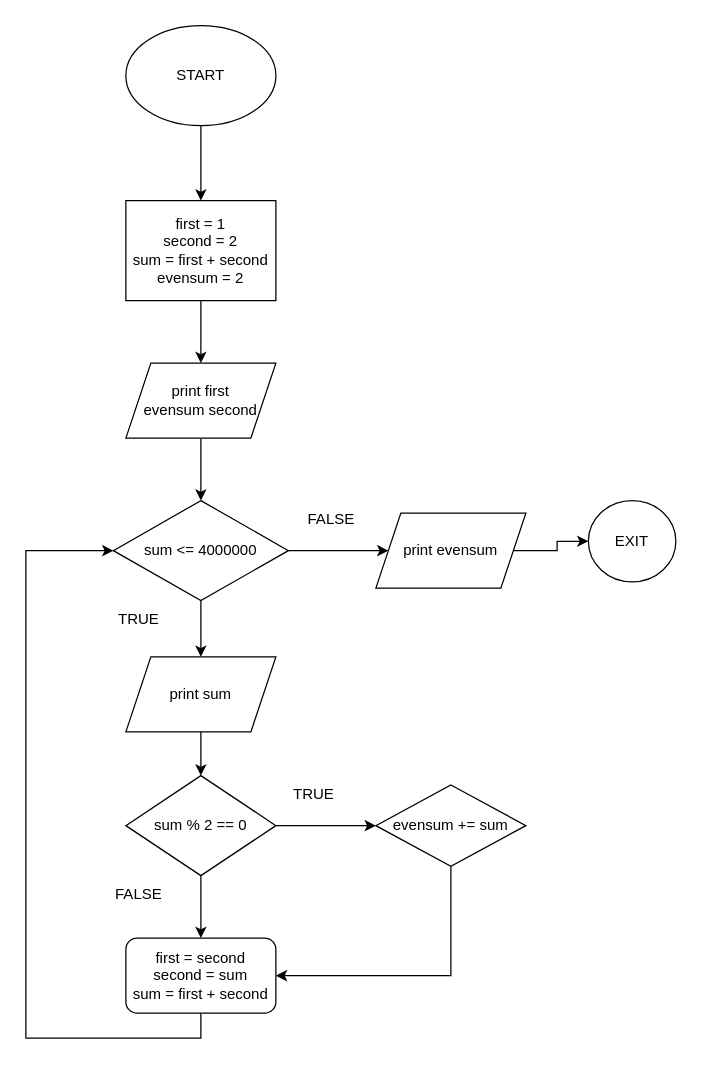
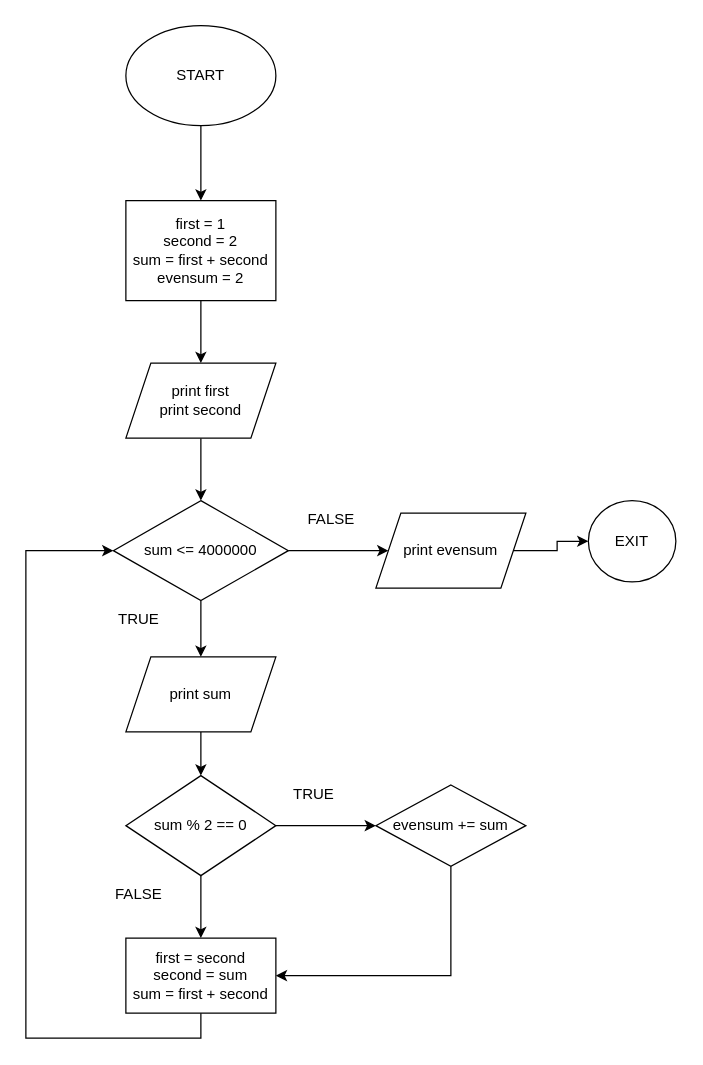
node "print first evensum second": label "print first evensum second" -> "print first print second"
node "first = second second = sum sum = first + second": shape rounded rectangle -> rectangle
